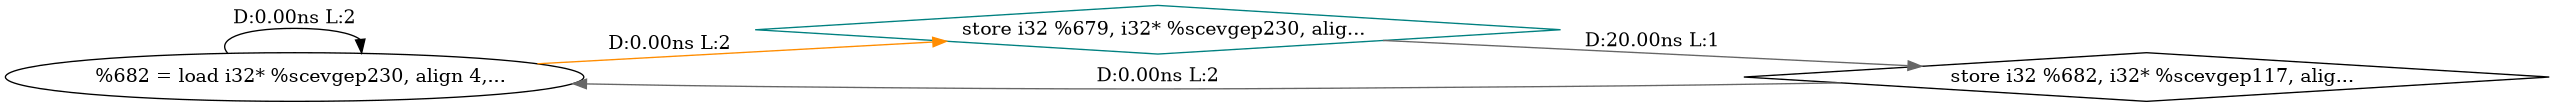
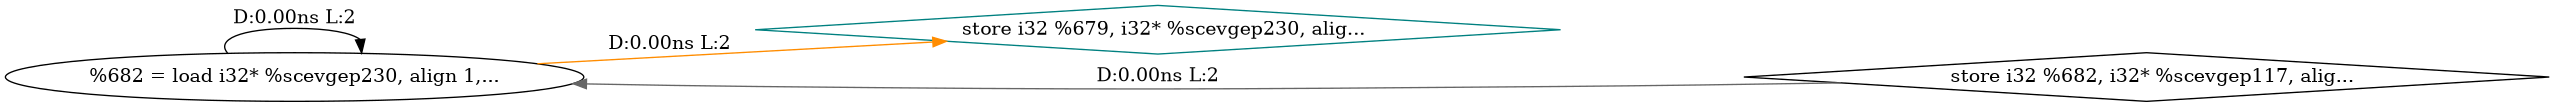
edge "store i32 %679, i32* %scevgep230, alig..." -> "store i32 %682, i32* %scevgep117, alig...": removed, label "D:20.00ns L:1"
node "%682 = load i32* %scevgep230, align 4,...": label "%682 = load i32* %scevgep230, align 4,..." -> "%682 = load i32* %scevgep230, align 1,..."
